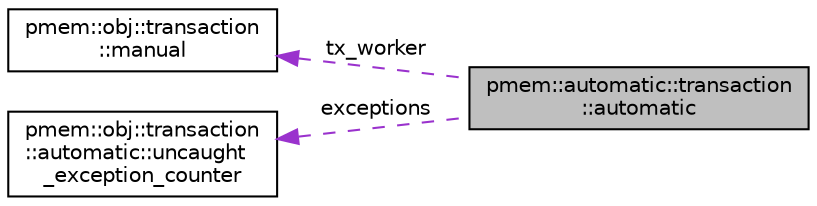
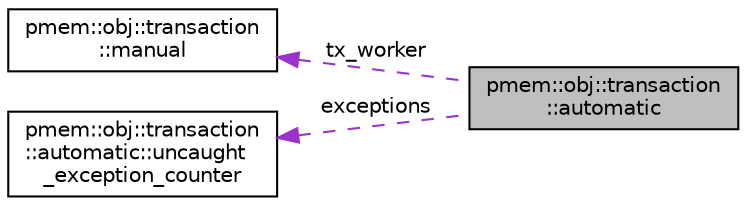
node "pmem::automatic::transaction ::automatic": label "pmem::automatic::transaction ::automatic" -> "pmem::obj::transaction ::automatic"
